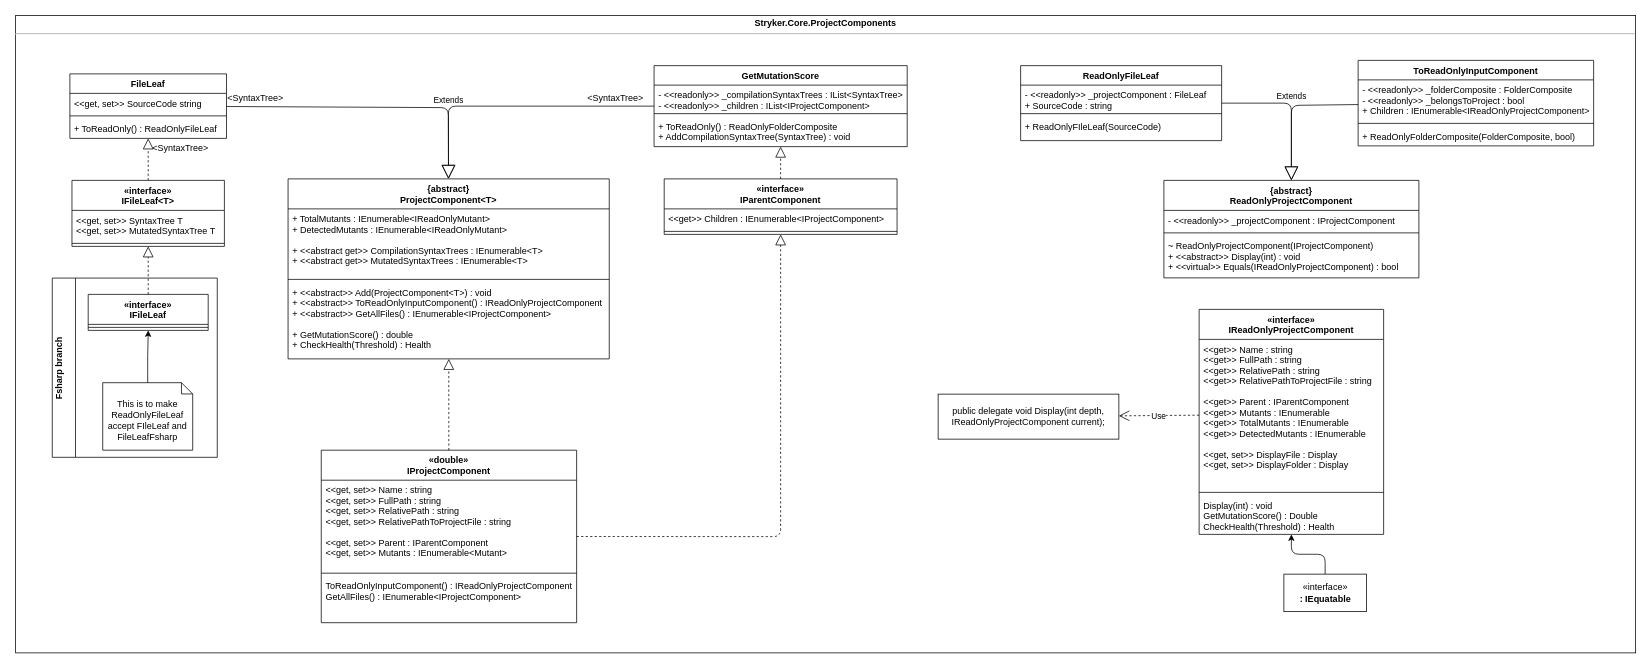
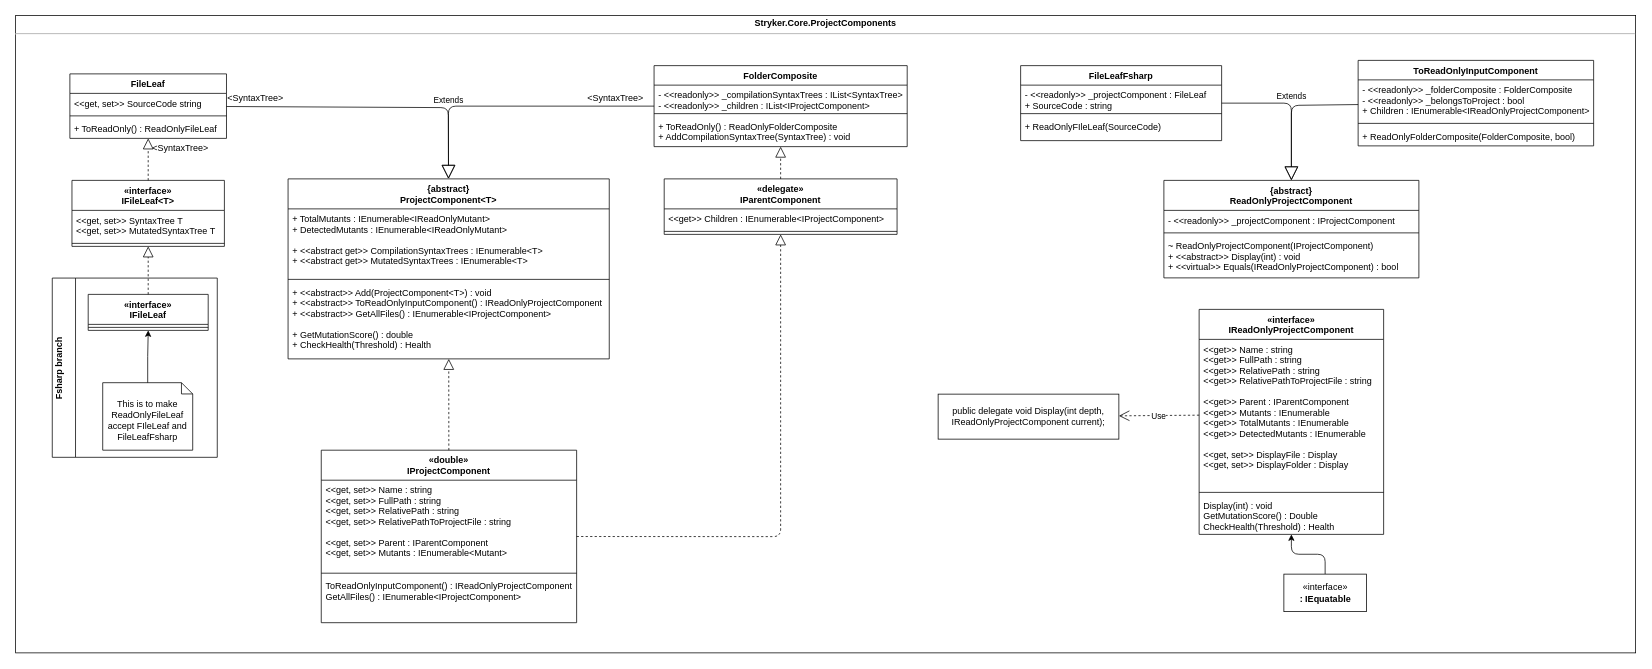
node "GetMutationScore": label "GetMutationScore" -> "FolderComposite"
node "ReadOnlyFileLeaf": label "ReadOnlyFileLeaf" -> "FileLeafFsharp"
node "«interface» IParentComponent": label "«interface» IParentComponent" -> "«delegate» IParentComponent"
